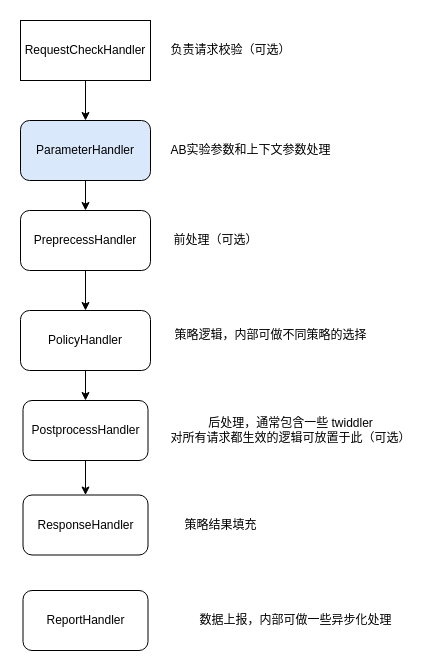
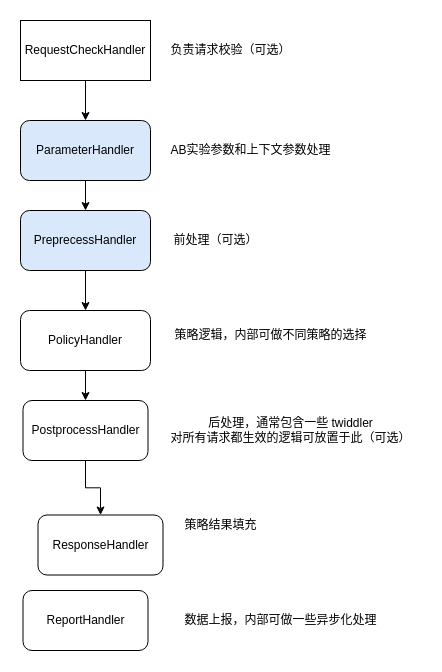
node "PreprecessHandler": fillcolor #ffffff -> #dae8fc
node "ResponseHandler": moved (86, 525) -> (101, 545)
node "数据上报，内部可做一些异步化处理": moved (296, 621) -> (281, 621)
